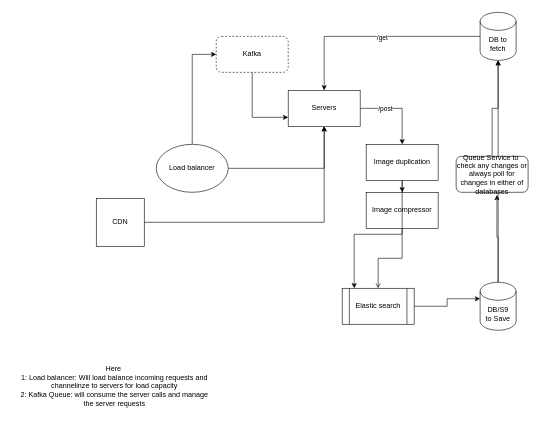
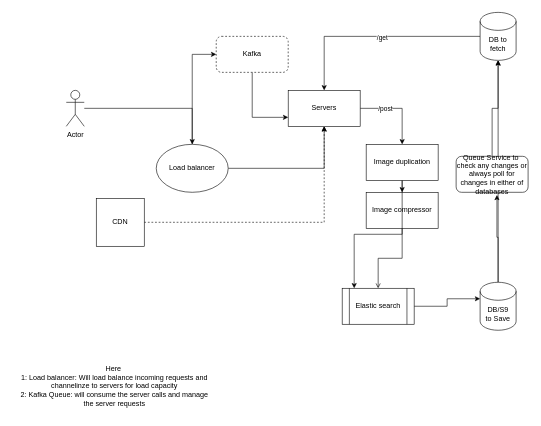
node "Actor": added
edge "Actor" -> "Load balancer": added
edge "CDN" -> "Servers": style solid -> dashed
